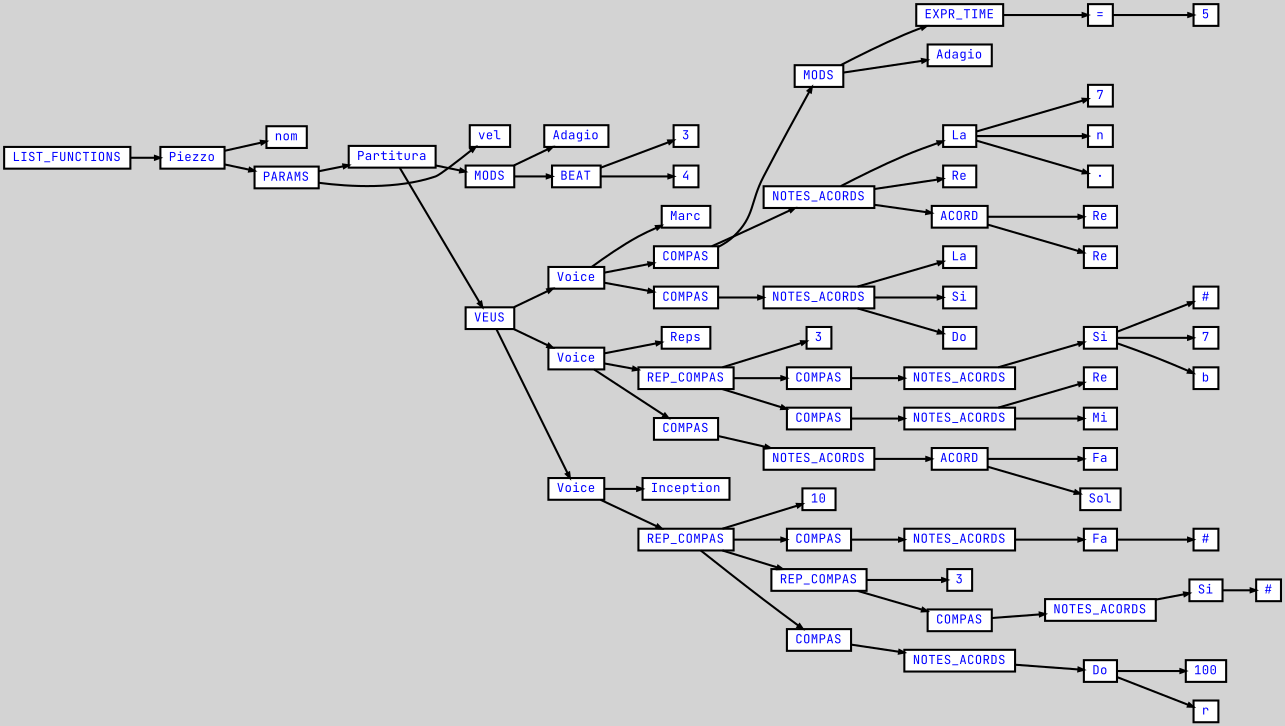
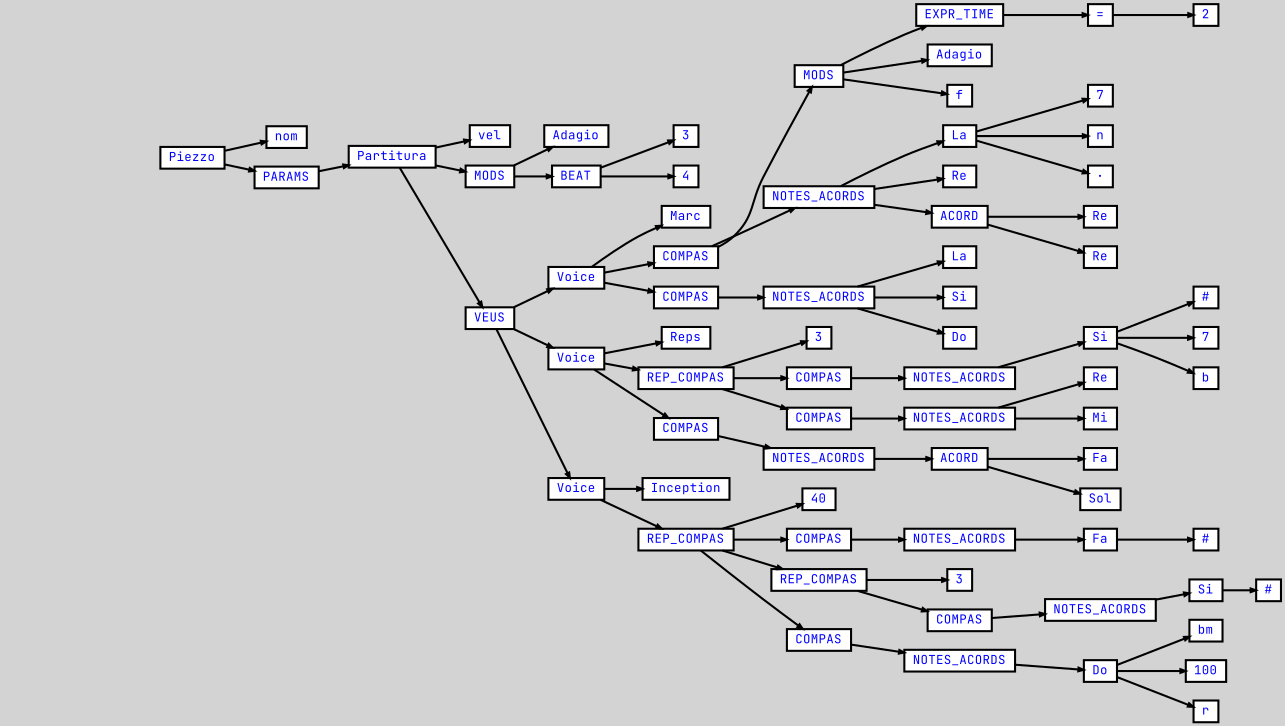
node "5": label "5" -> "2"
node "f": added
node "LIST_FUNCTIONS": removed
edge "PARAMS" -> "vel": now "Partitura" -> "vel"
node "10": label "10" -> "40"
node "bm": added
